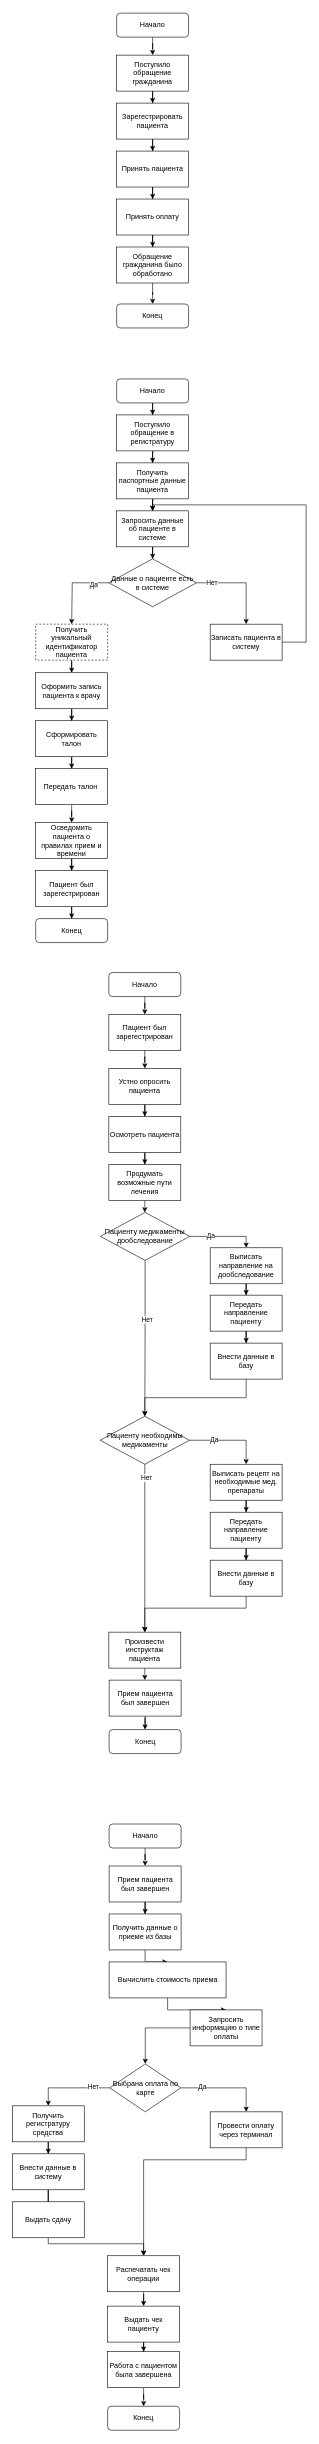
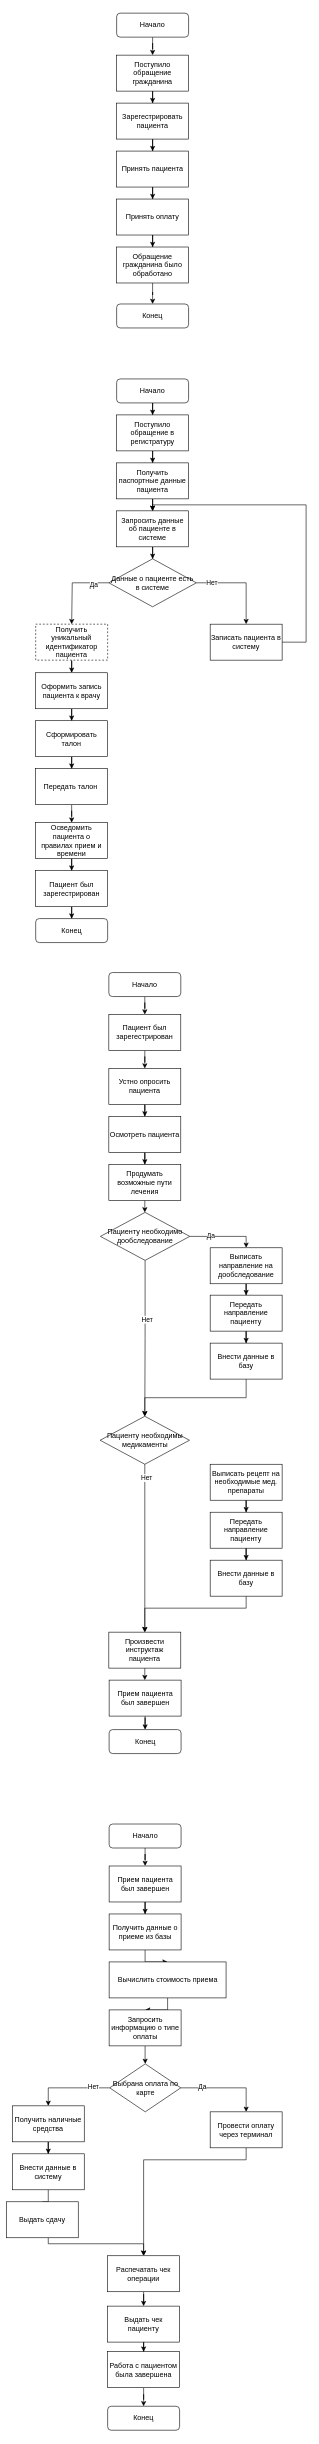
node "Пациенту медикаменты дообследование": label "Пациенту медикаменты дообследование" -> "Пациенту необходимо дообследование"
edge "Пациенту необходимы медикаменты" -> "Выписать рецепт на необходимые мед. препараты": removed, label "Да"
node "Запросить информацию о типе оплаты": moved (226, 2028) -> (145, 2028)
node "Получить регистратуру средства": label "Получить регистратуру средства" -> "Получить наличные средства"
node "Выдать сдачу": moved (48, 2220) -> (42, 2220)
